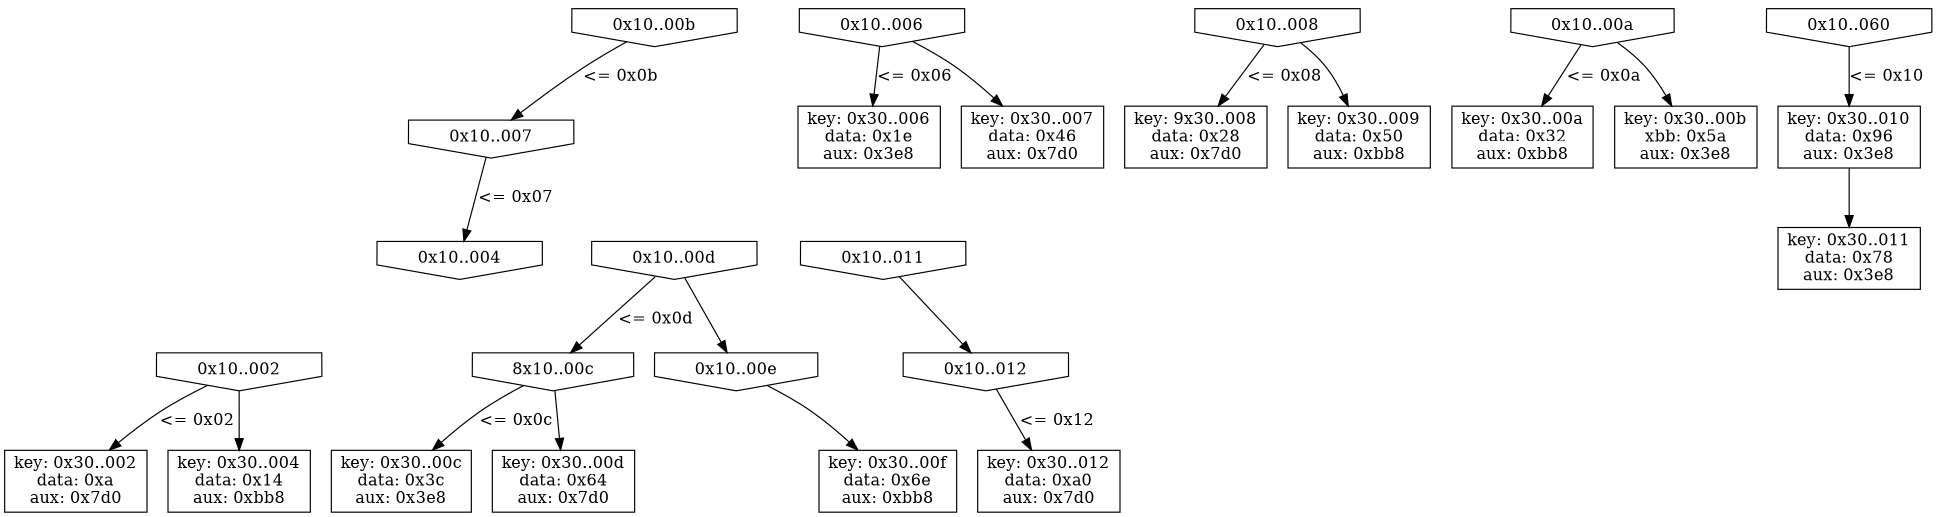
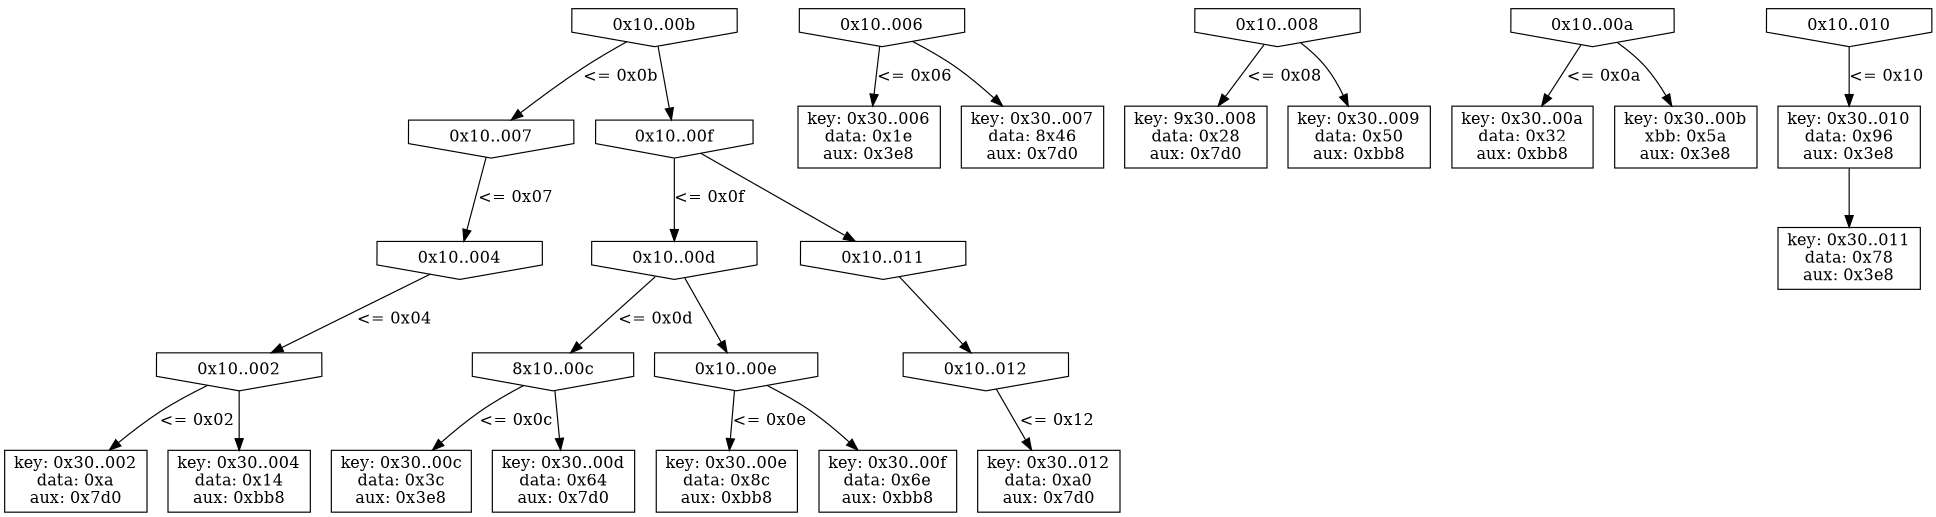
node "0x10..060": label "0x10..060" -> "0x10..010"
node "0x10..00f": added
node "key: 0x30..007 data: 0x46 aux: 0x7d0": label "key: 0x30..007 data: 0x46 aux: 0x7d0" -> "key: 0x30..007 data: 8x46 aux: 0x7d0"
edge "0x10..004" -> "0x10..002": added, label "<= 0x04"
node "key: 0x30..00e data: 0x8c aux: 0xbb8": added
